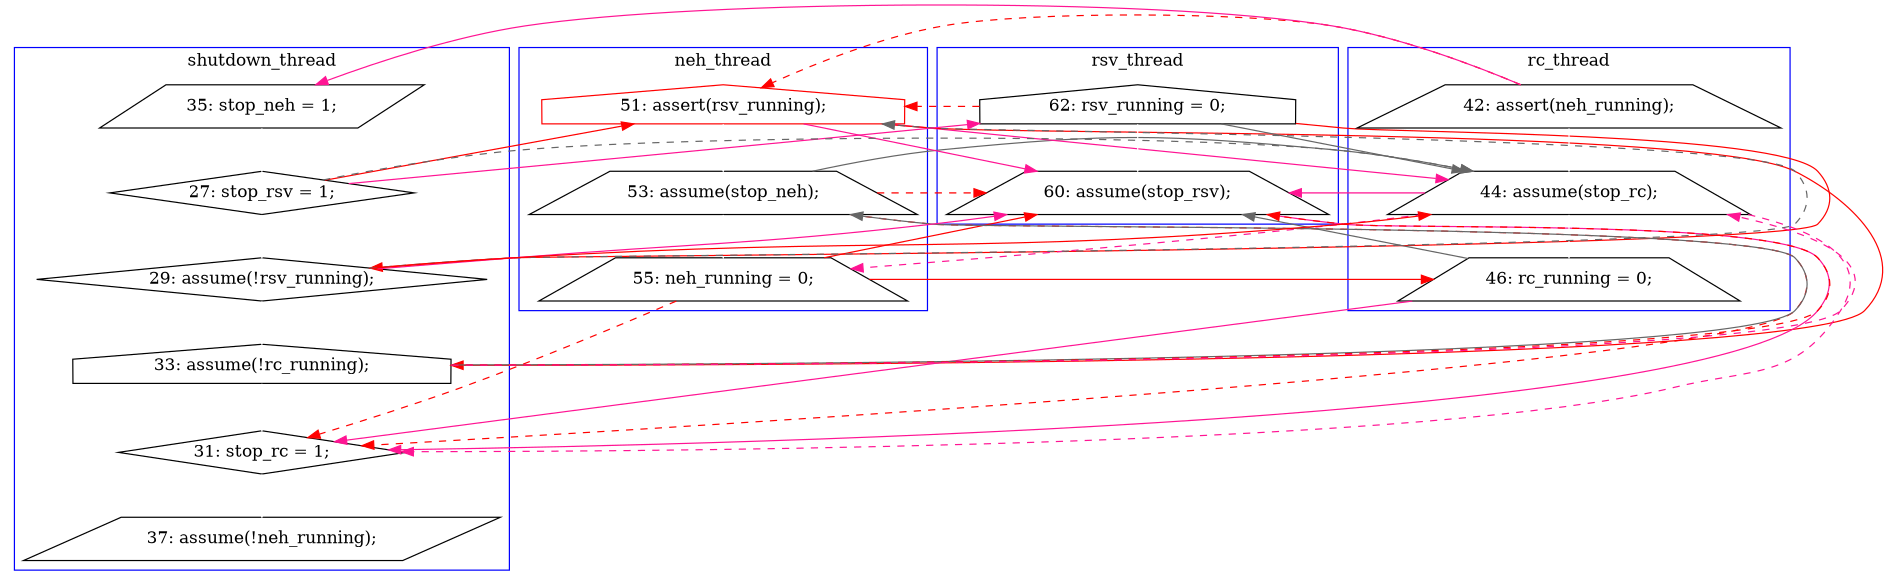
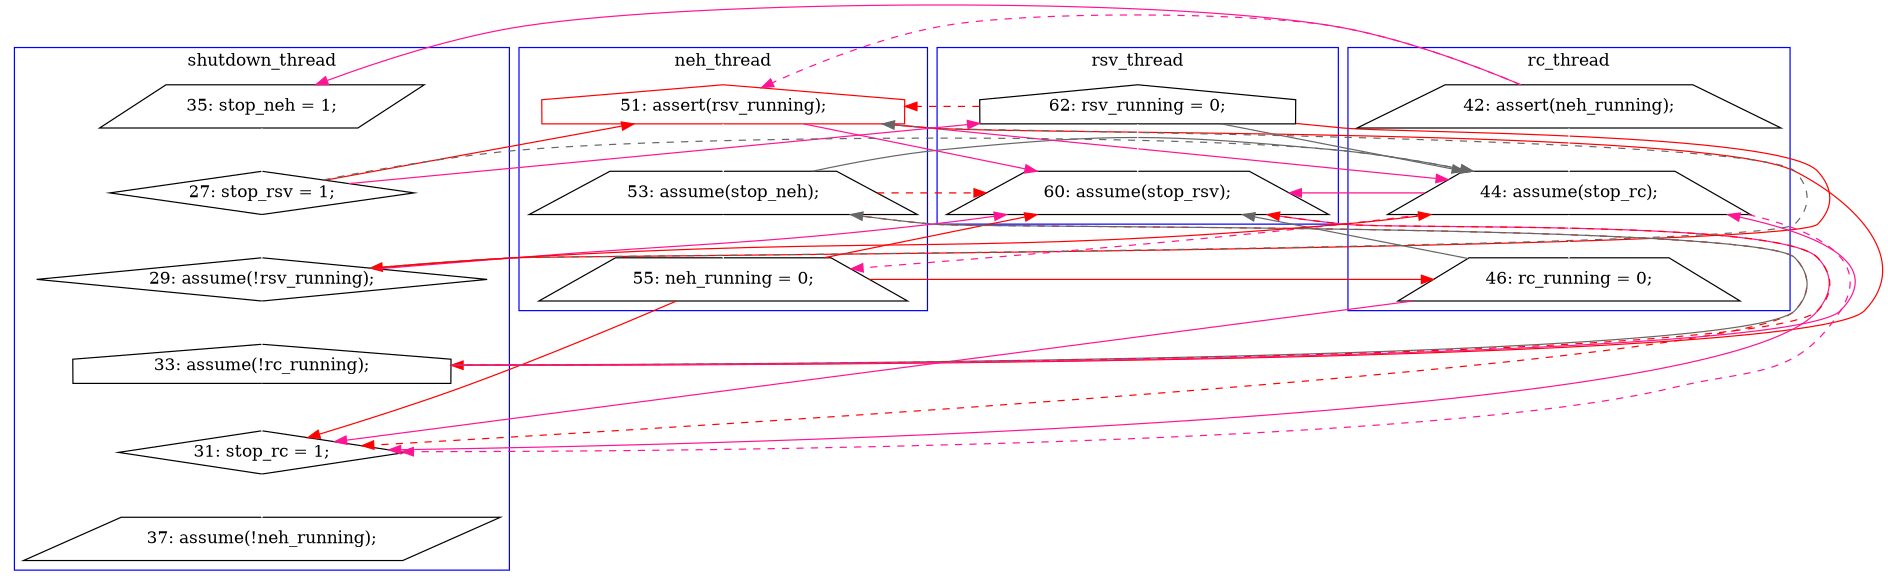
edge "42: assert(neh_running);" -> "51: assert(rsv_running);": color red -> deeppink
edge "33: assume(!rc_running);" -> "44: assume(stop_rc);": style dashed -> solid
edge "55: neh_running = 0;" -> "31: stop_rc = 1;": style dashed -> solid
